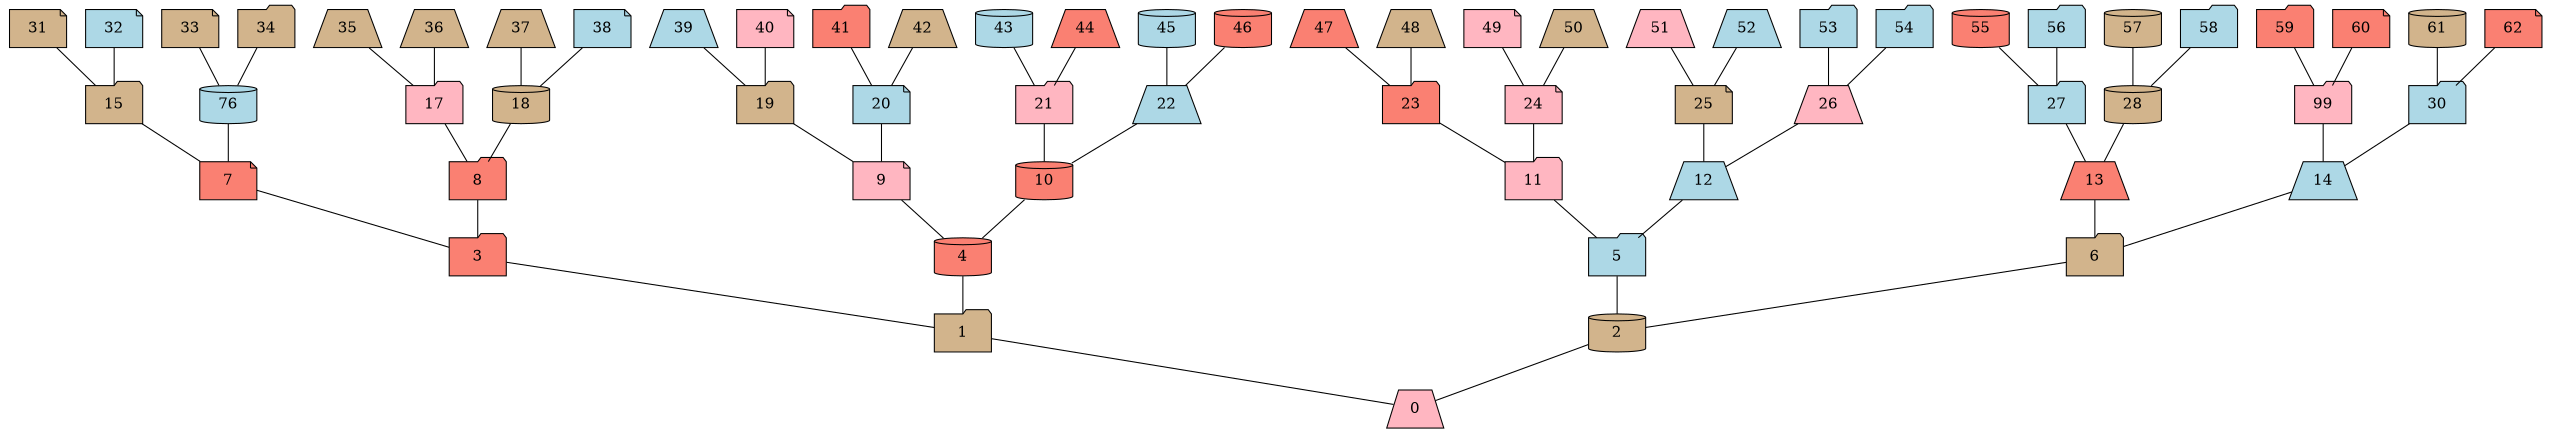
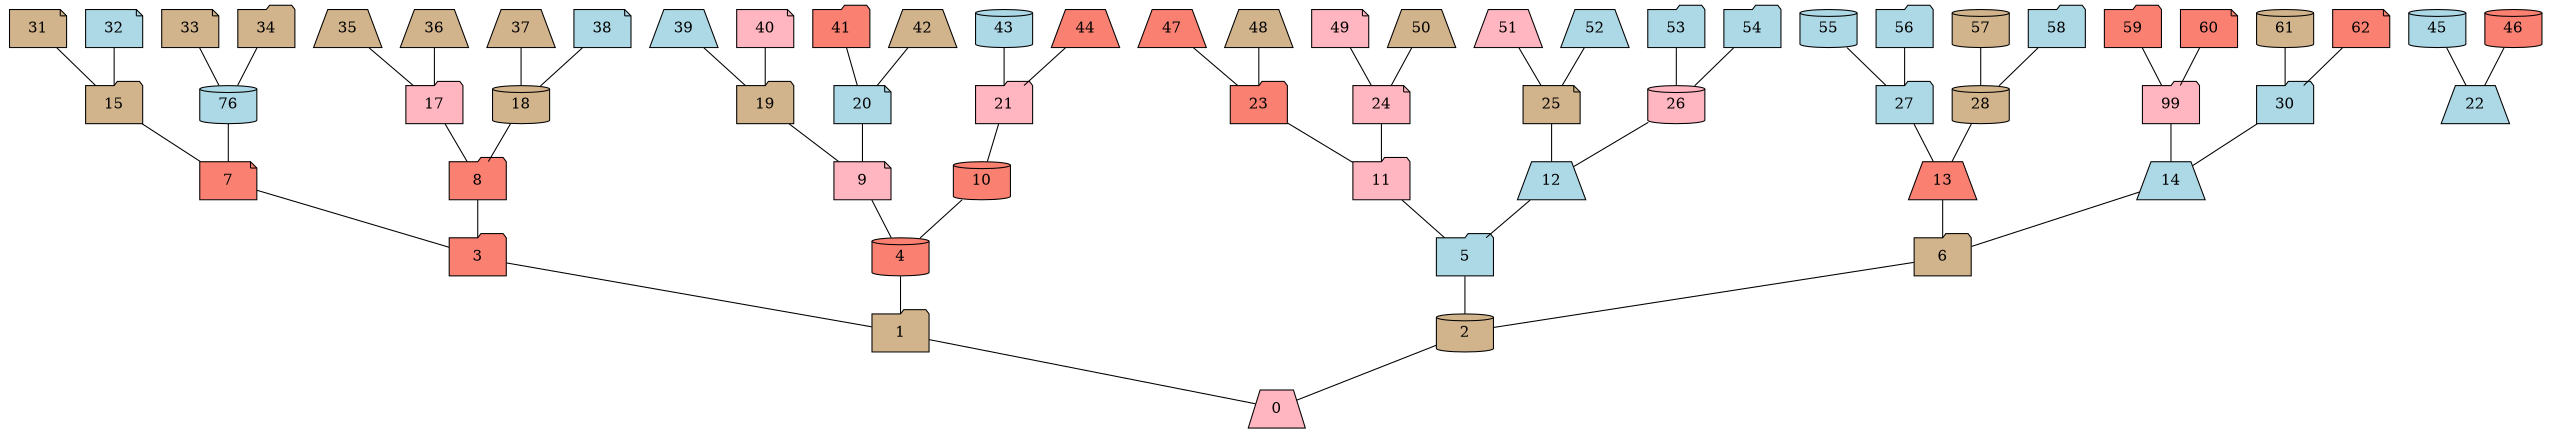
node "55": fillcolor salmon -> lightblue
node "26": shape trapezium -> cylinder
edge "22" -- "10": removed
